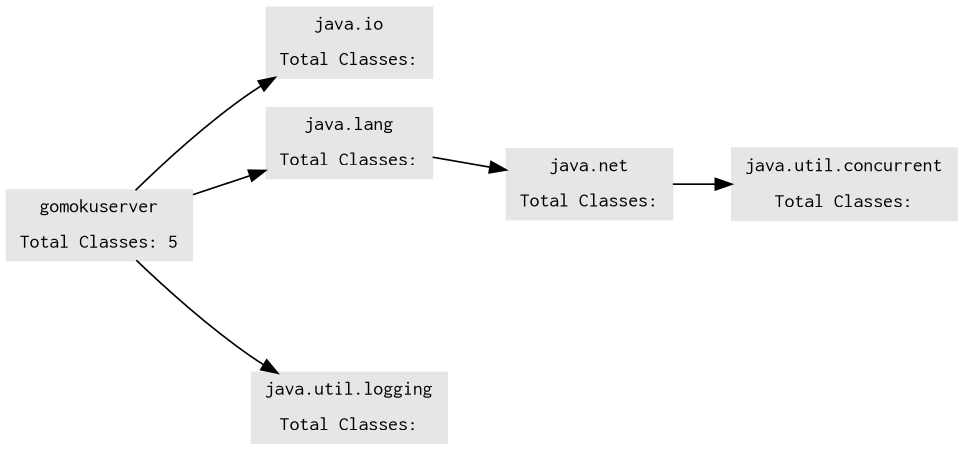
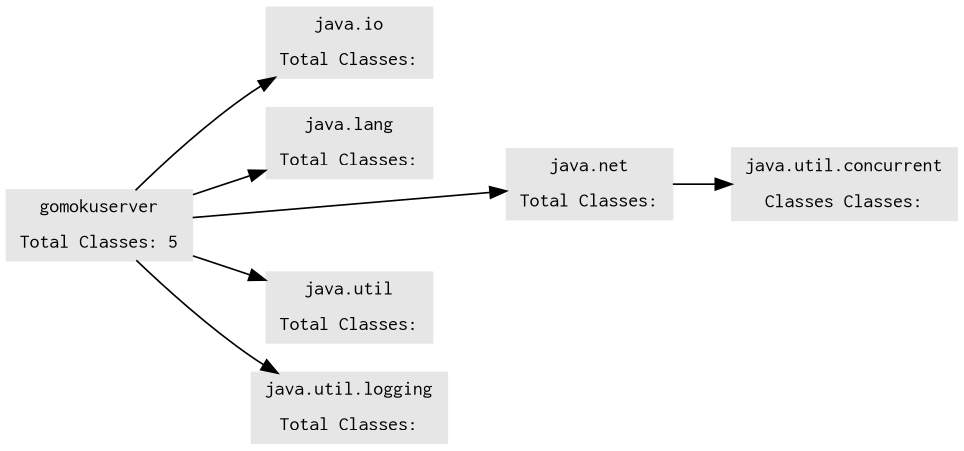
edge "java.lang" -> "java.net": now "gomokuserver" -> "java.net"
node "java.util.concurrent": text "Total Classes:" -> "Classes Classes:"
node "java.util": added
